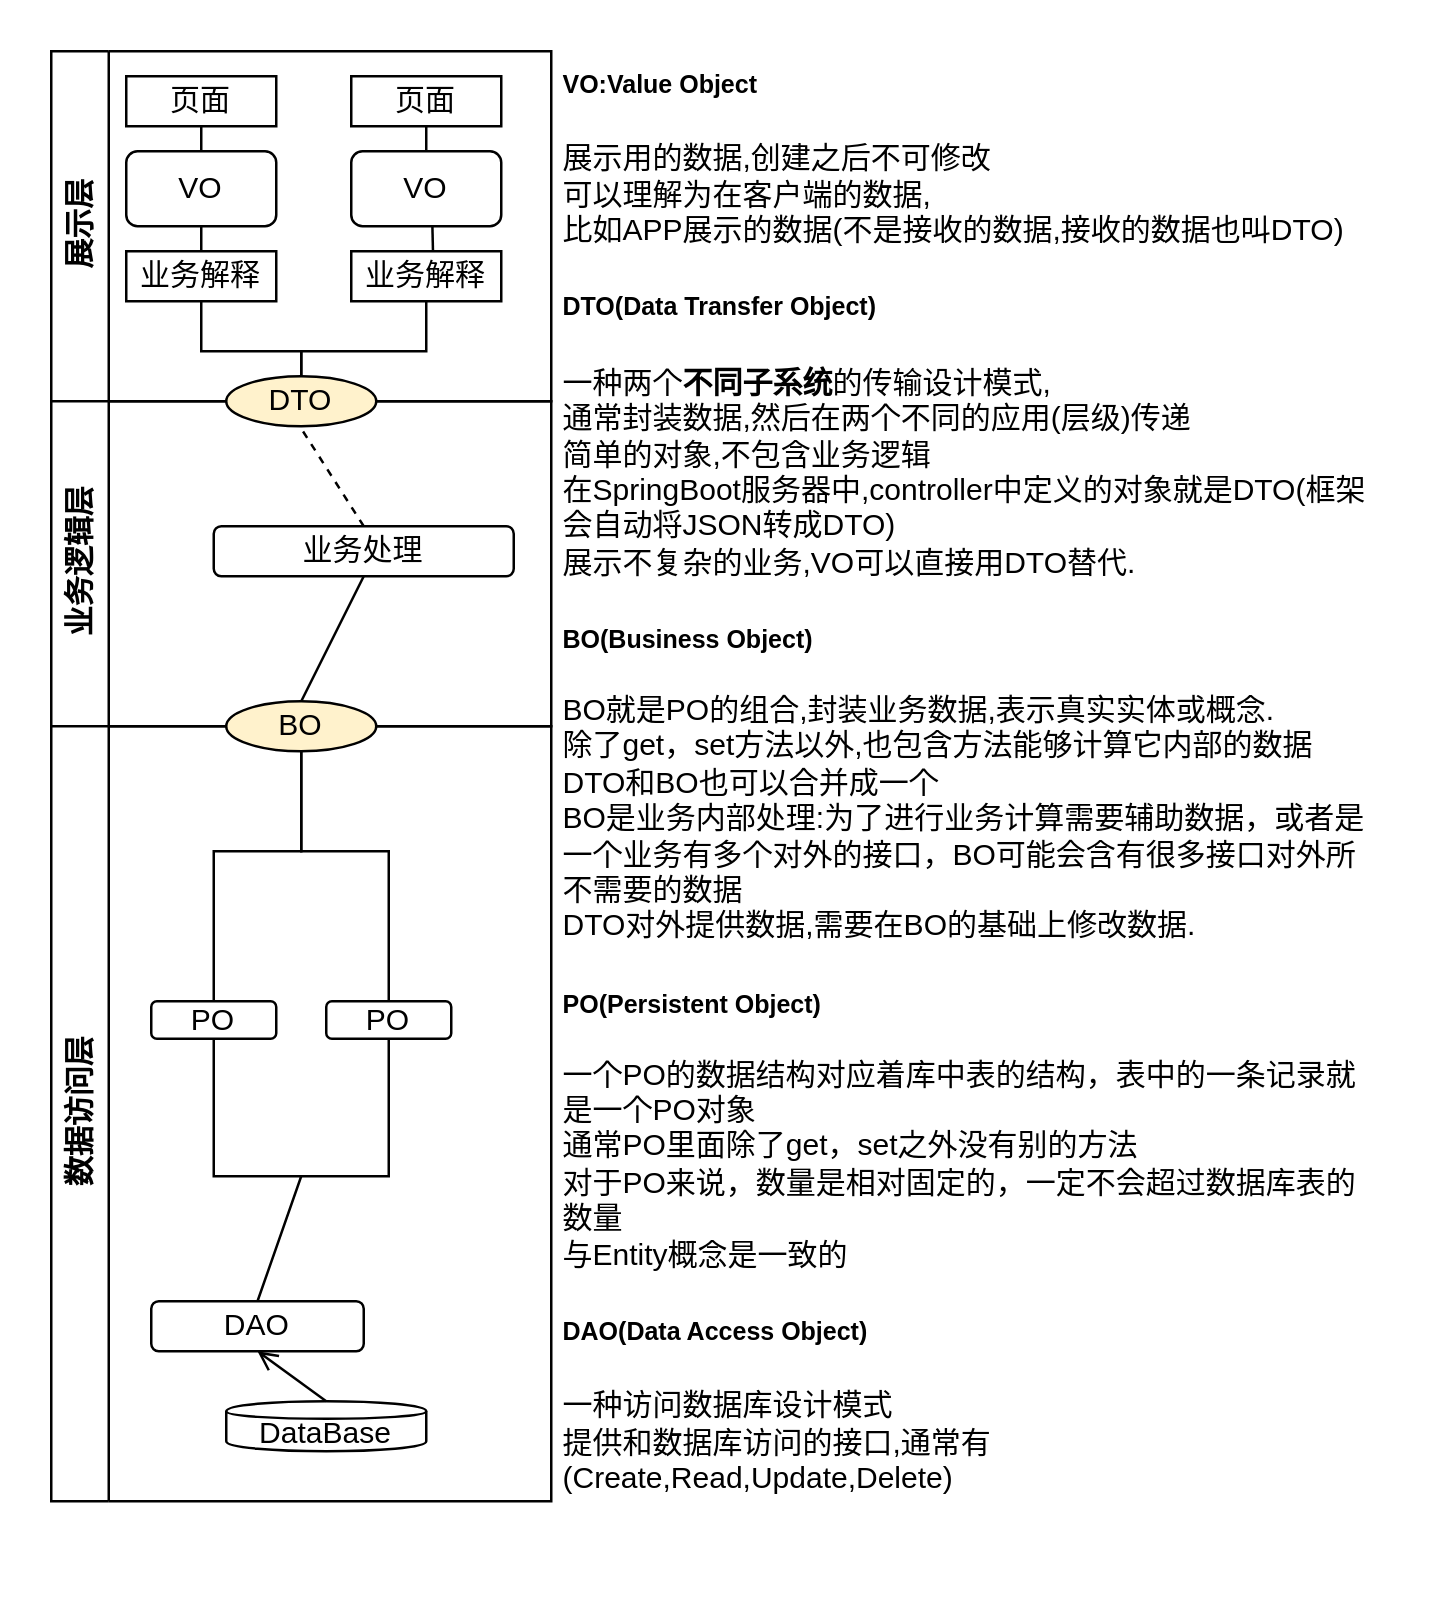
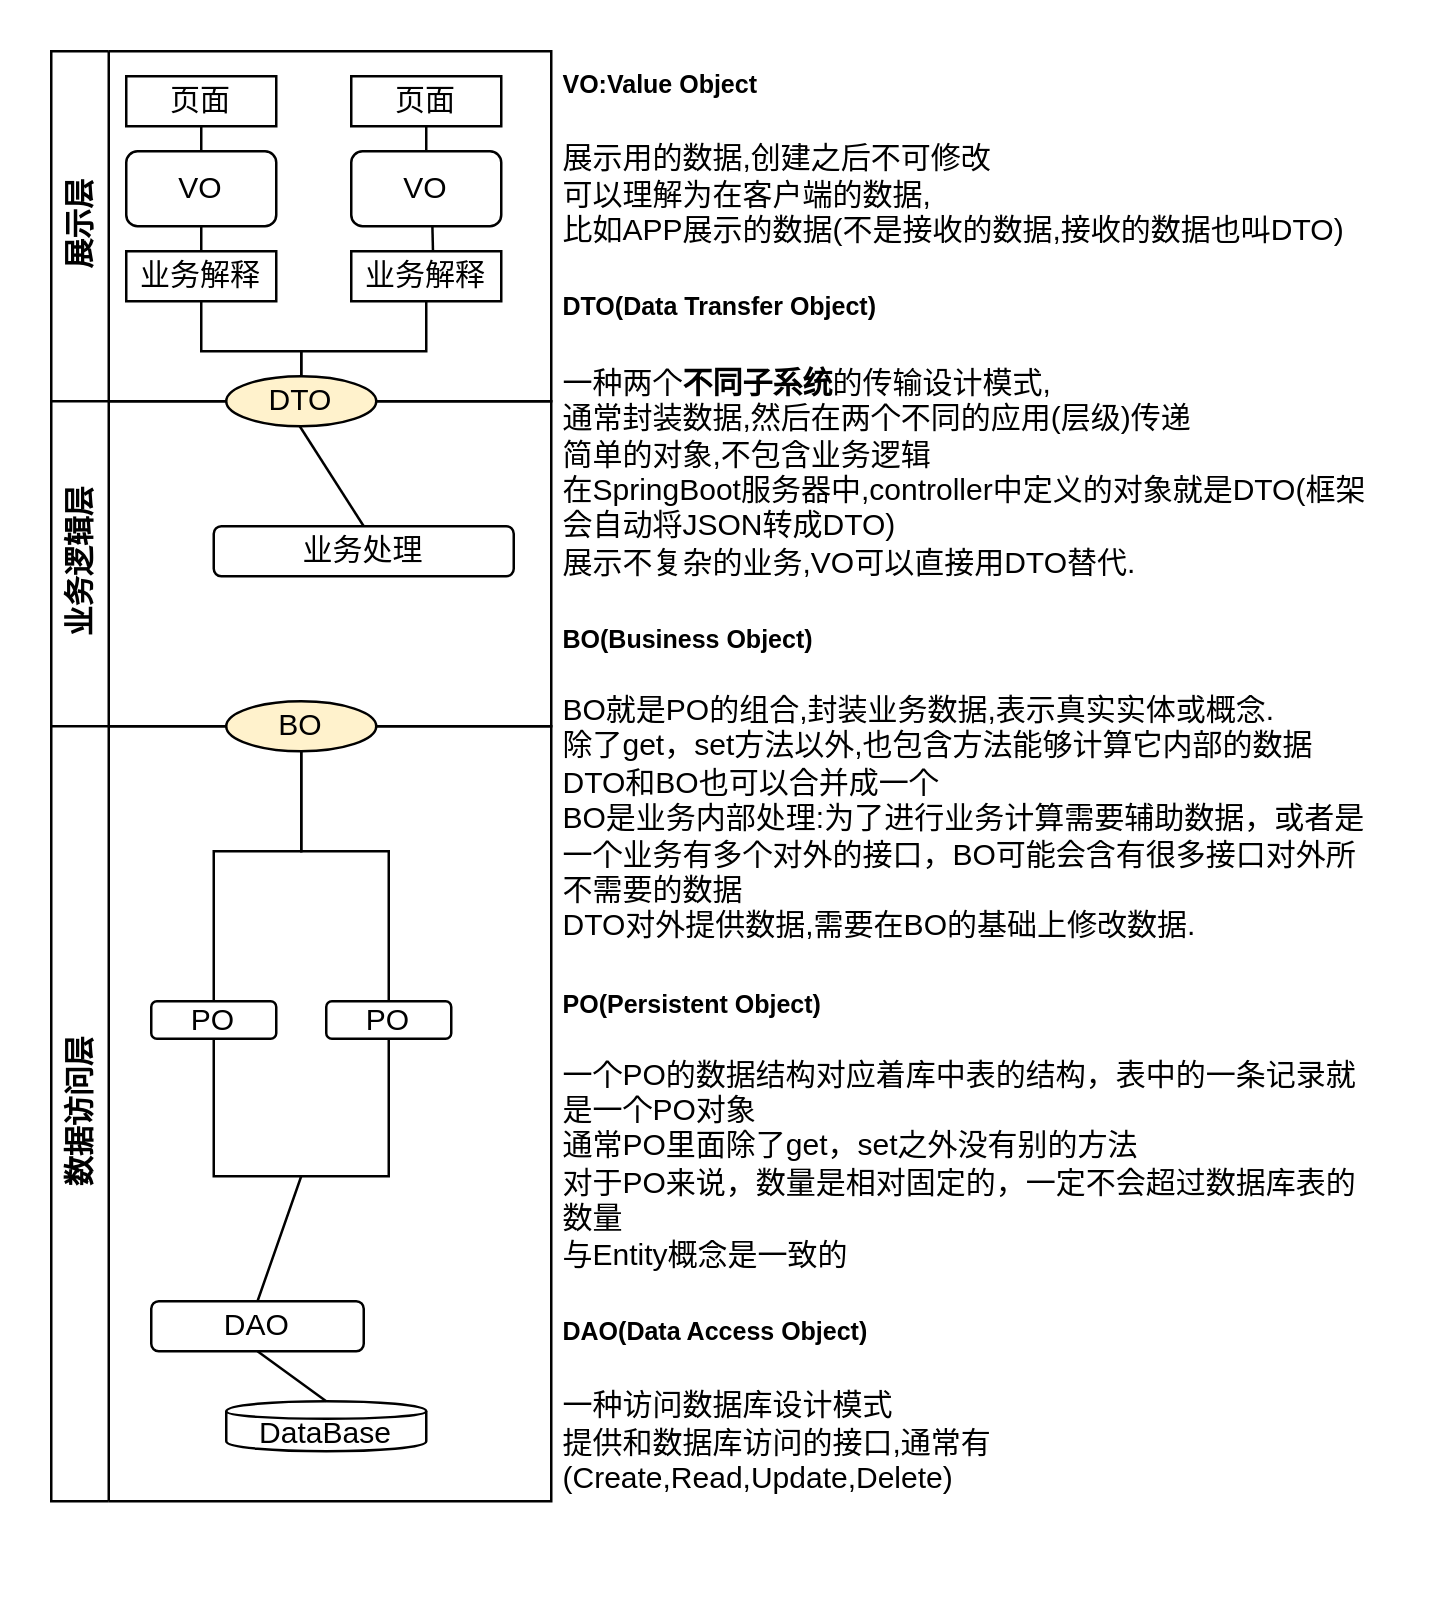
edge "DTO" -- "业务处理": style dashed -> solid
edge "业务处理" -- "BO": removed
edge "DataBase" -> "DAO": arrowhead open -> none
